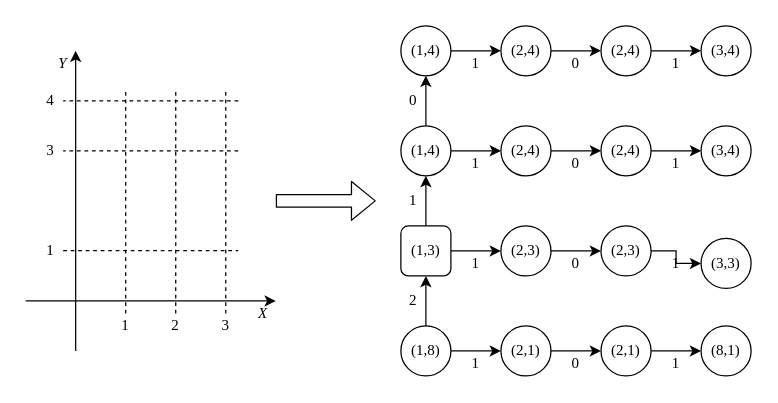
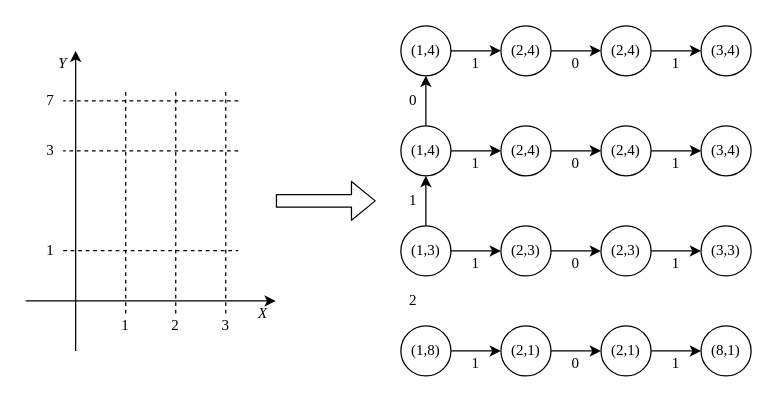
node "4": label "4" -> "7"
node "(1,3)": shape rounded rectangle -> ellipse
node "(3,3)": moved (726, 263) -> (726, 251)
edge "(1,8)" -> "(1,3)": removed
